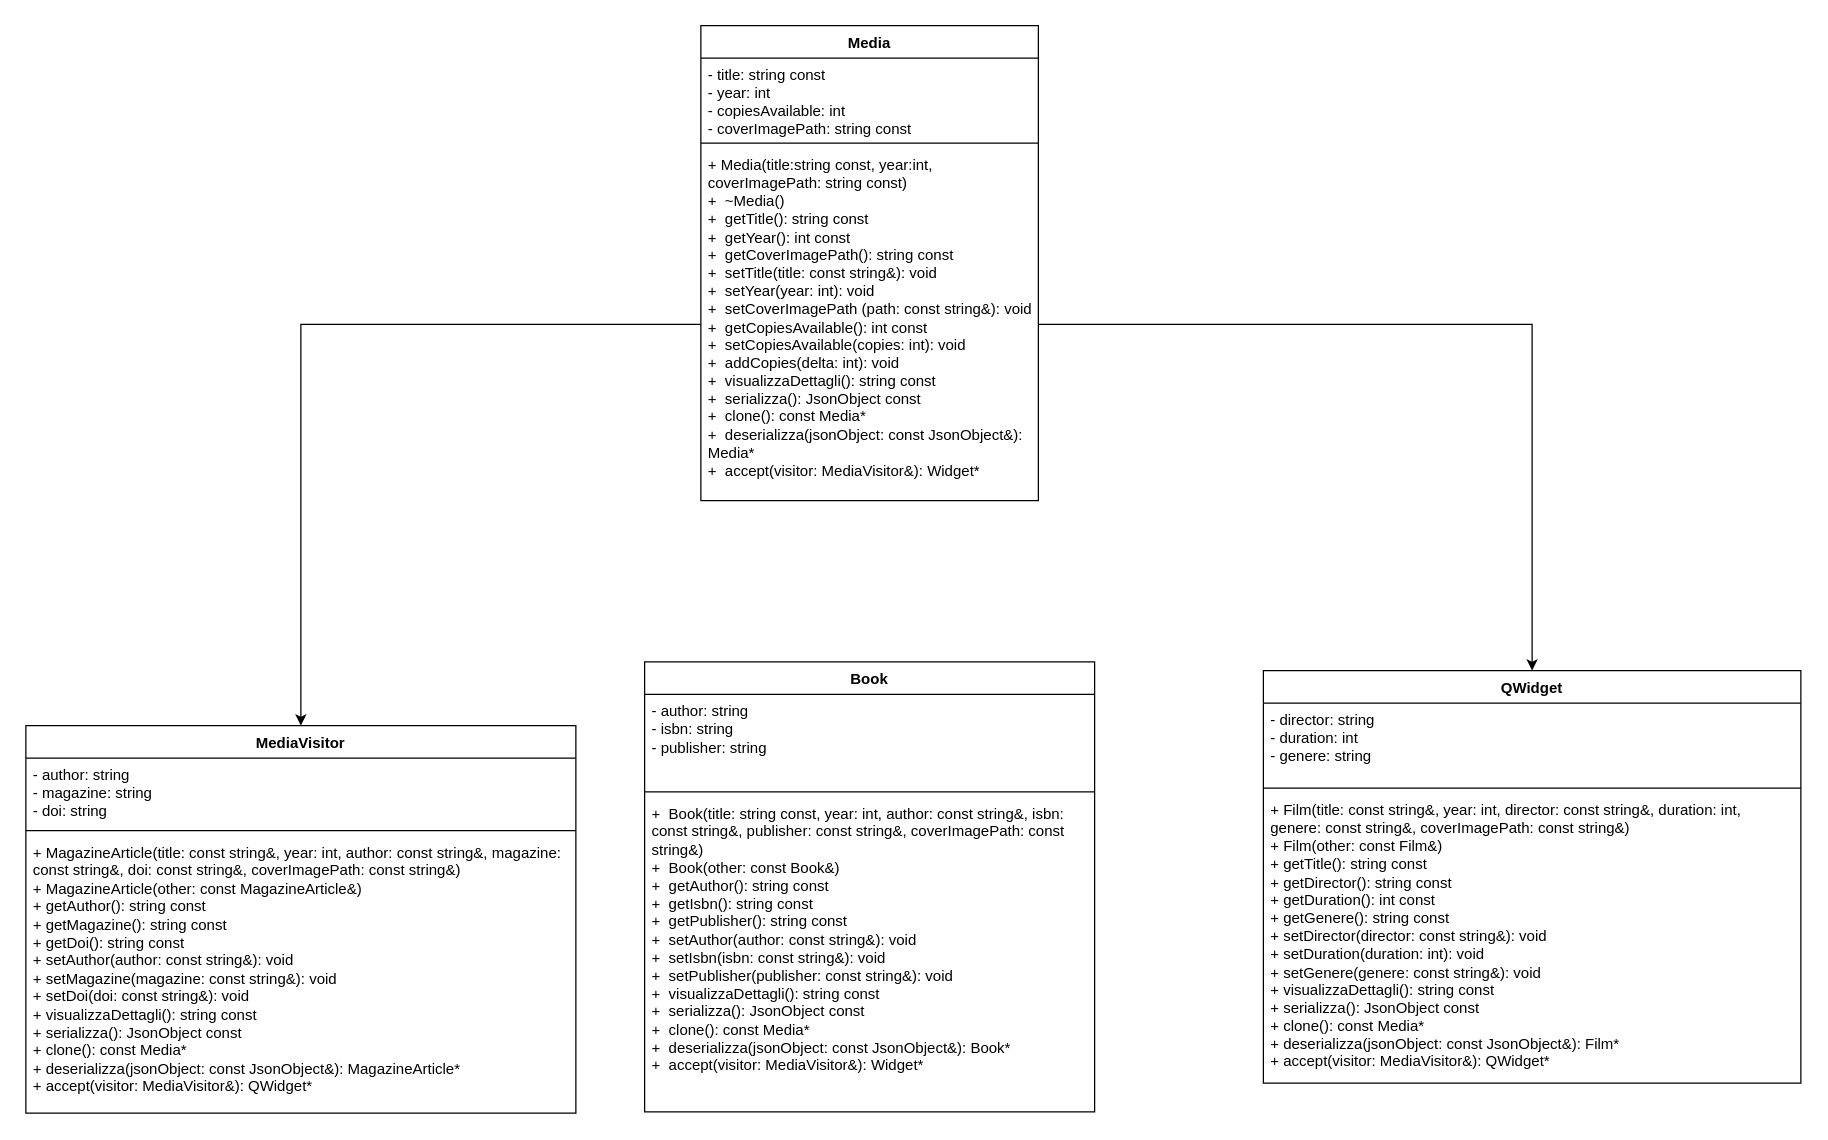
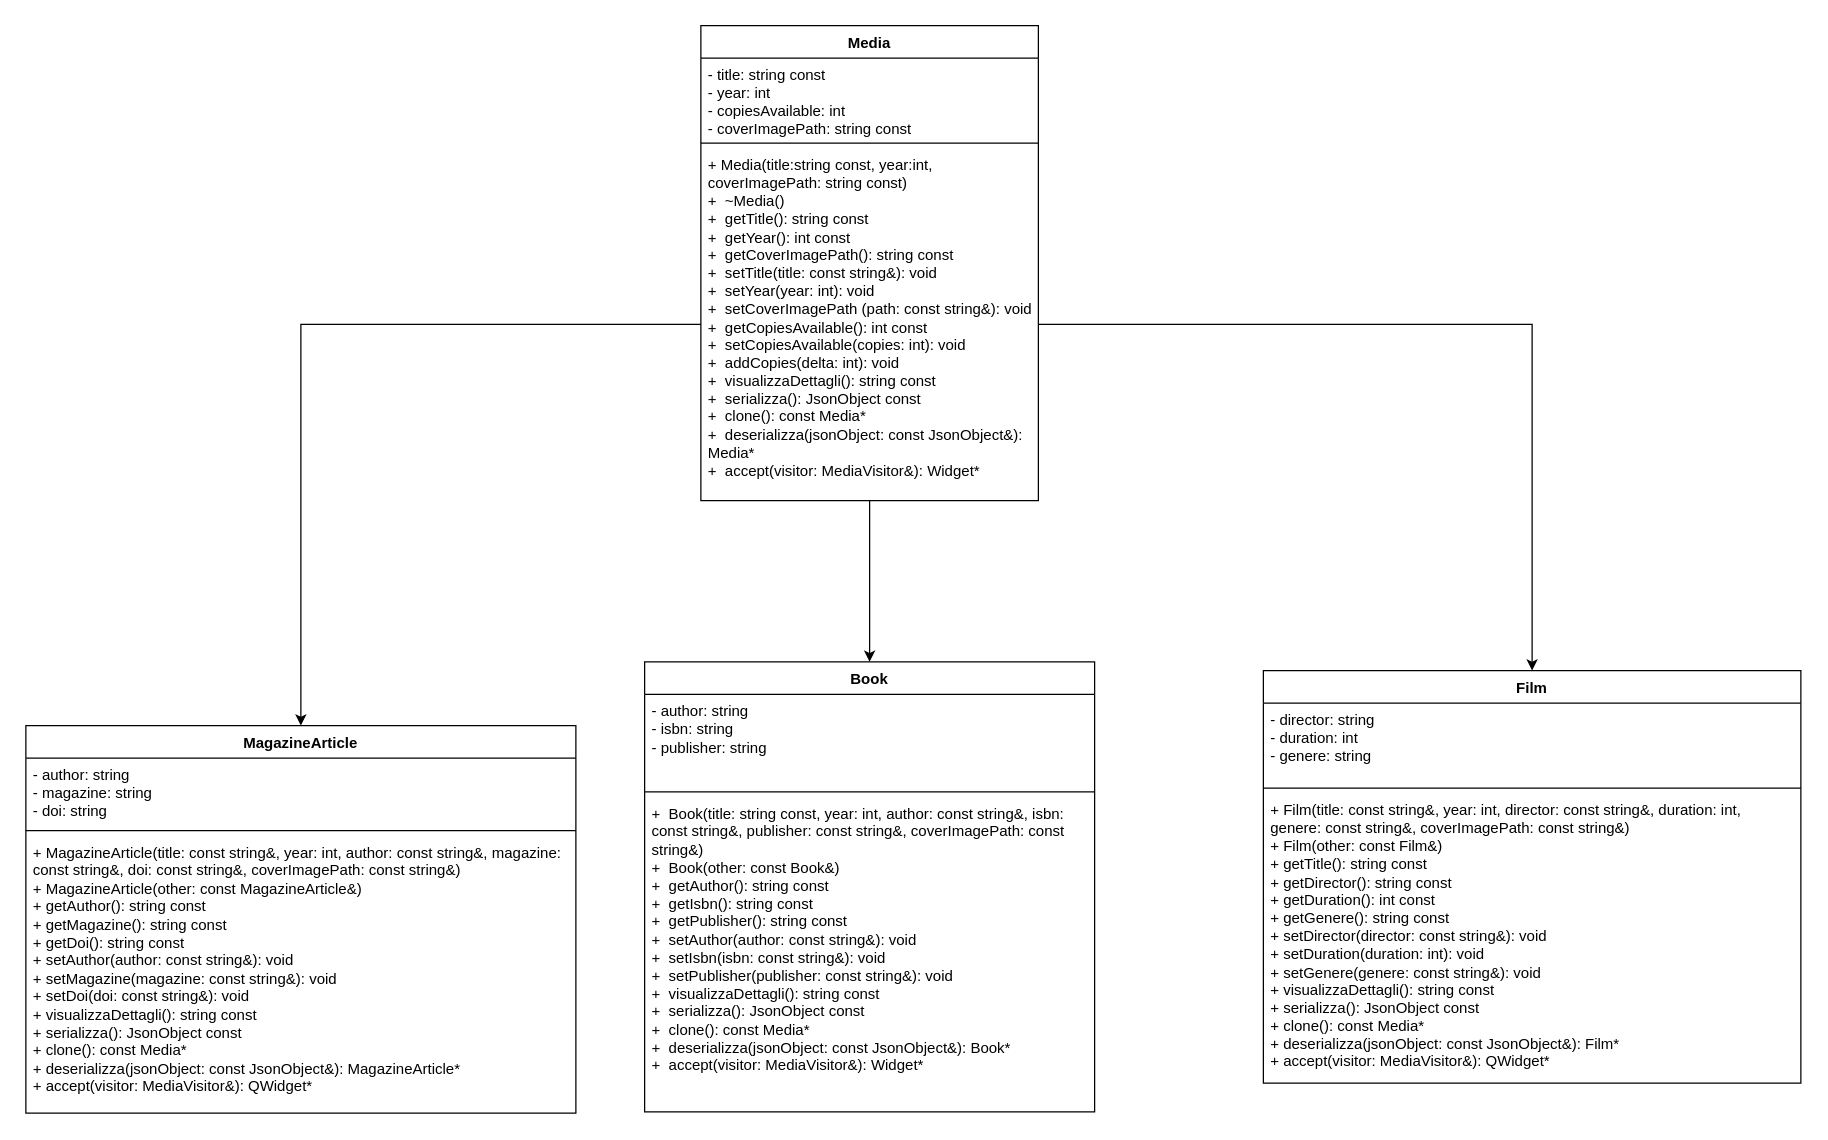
edge "Media" -> "Book": added
node "QWidget": label "QWidget" -> "Film"
node "MediaVisitor": label "MediaVisitor" -> "MagazineArticle"
